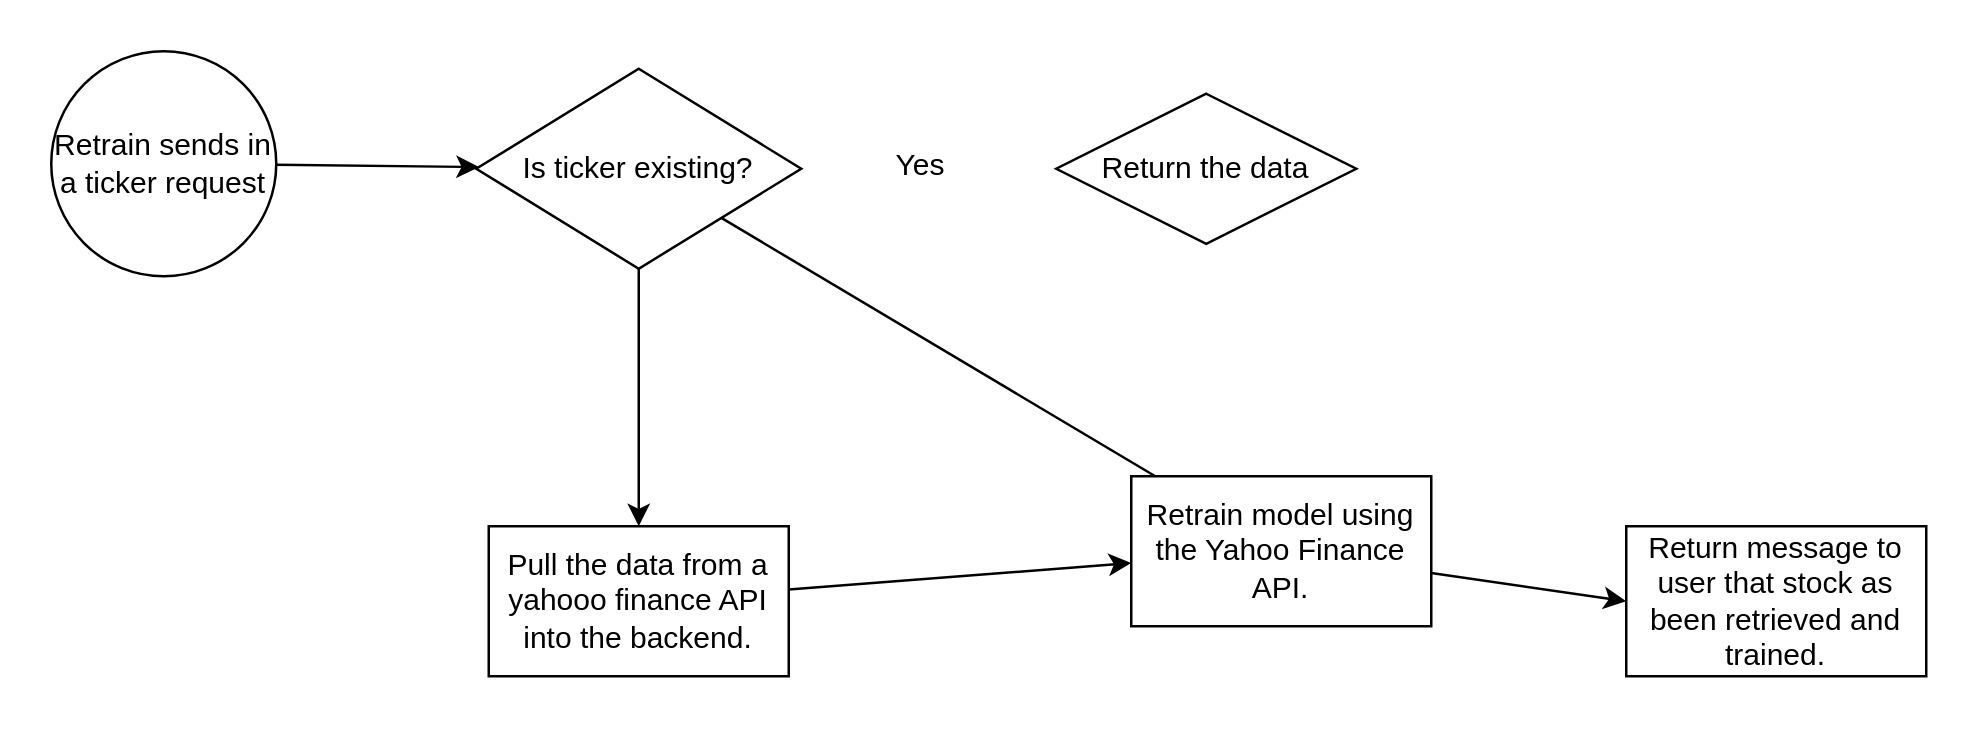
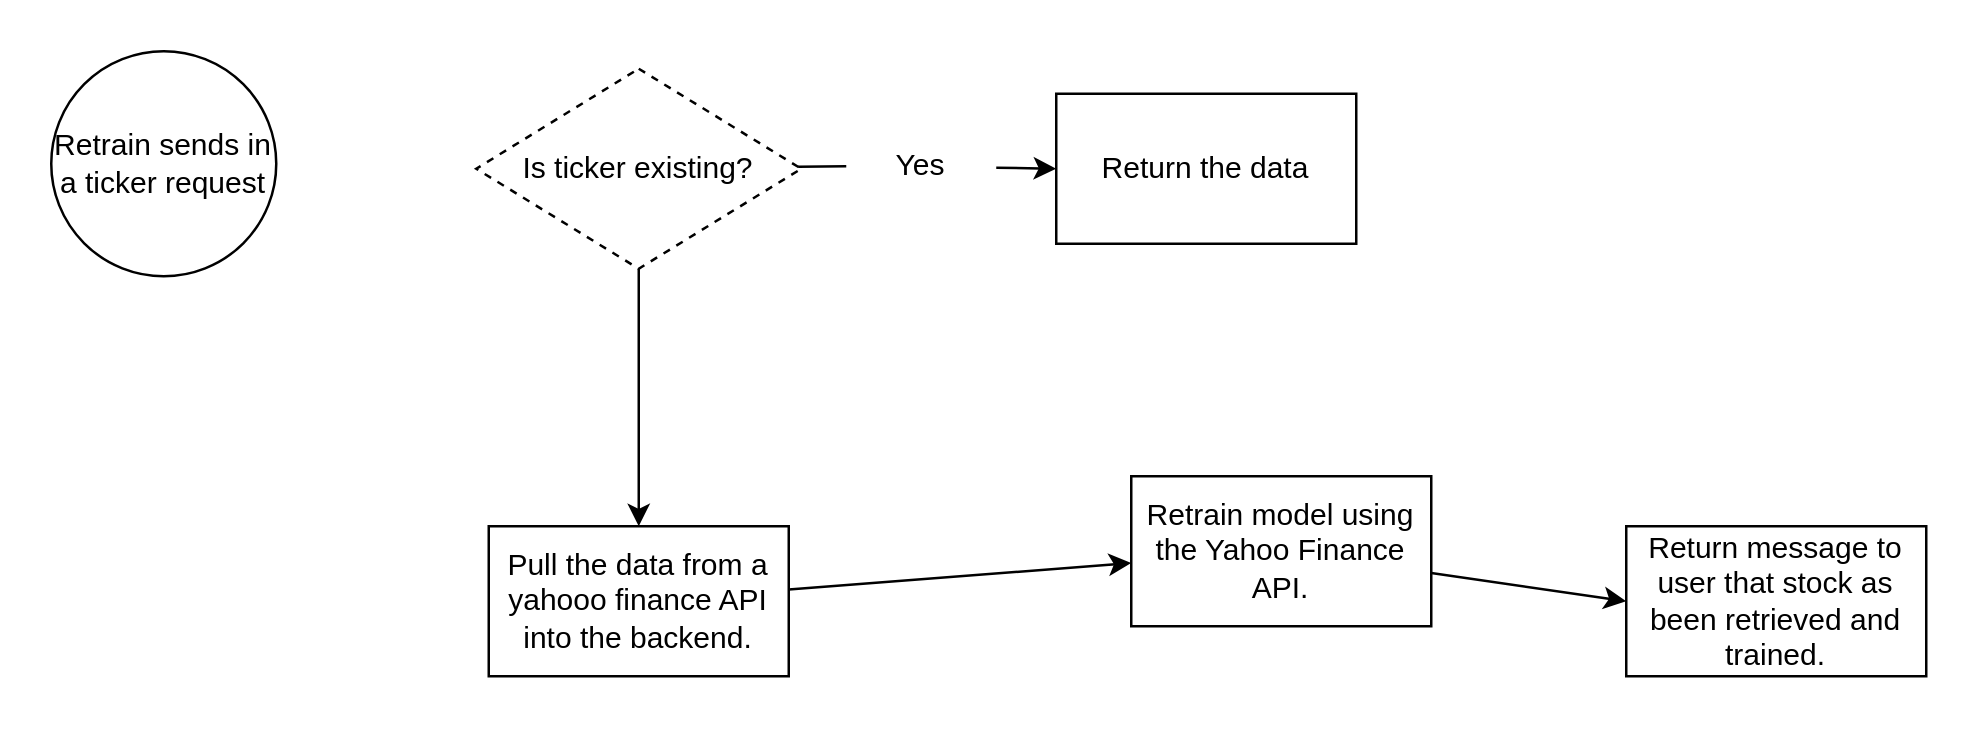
edge "Retrain sends in a ticker request" -> "Is ticker existing?": removed
edge "Yes" -> "Return the data": added
node "Is ticker existing?": style solid -> dashed
node "Return the data": shape diamond -> rectangle
edge "Is ticker existing?" -- "Retrain model using the Yahoo Finance API.": now "Is ticker existing?" -- "Yes"
